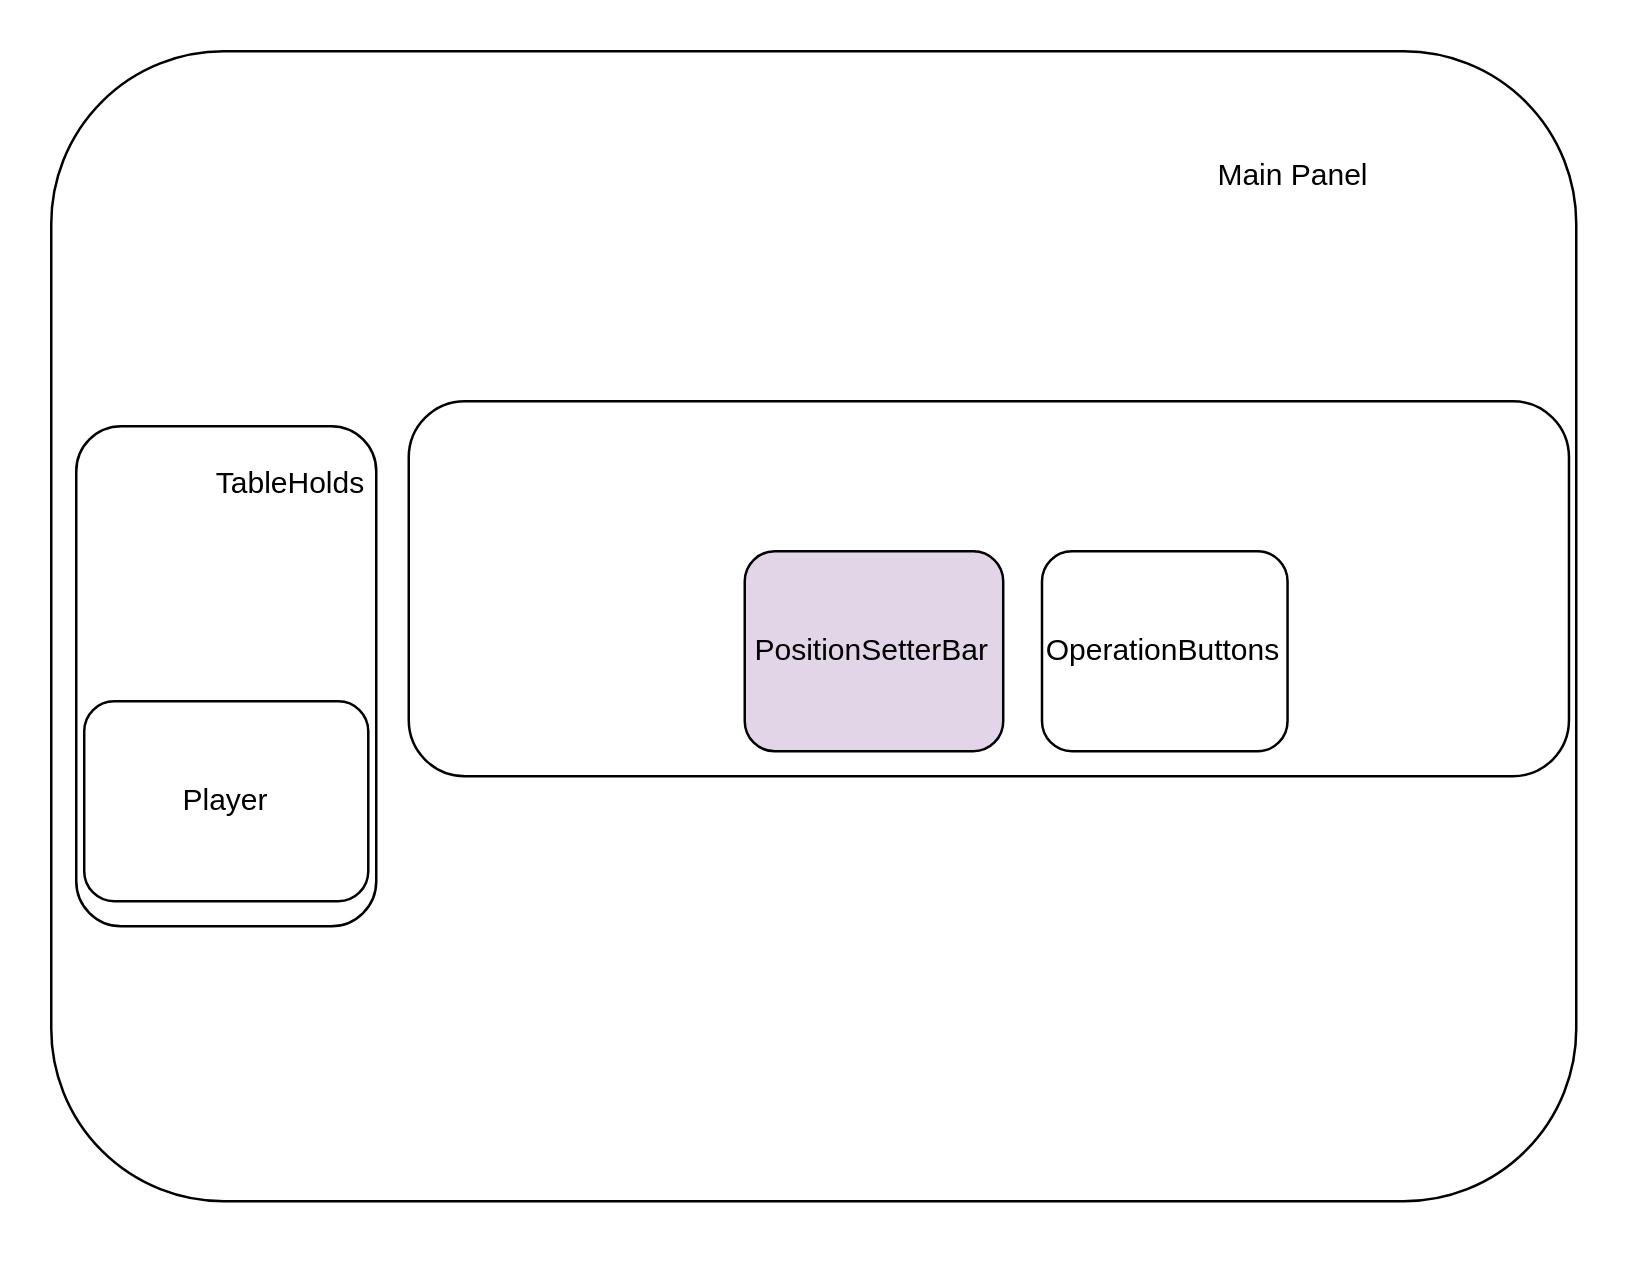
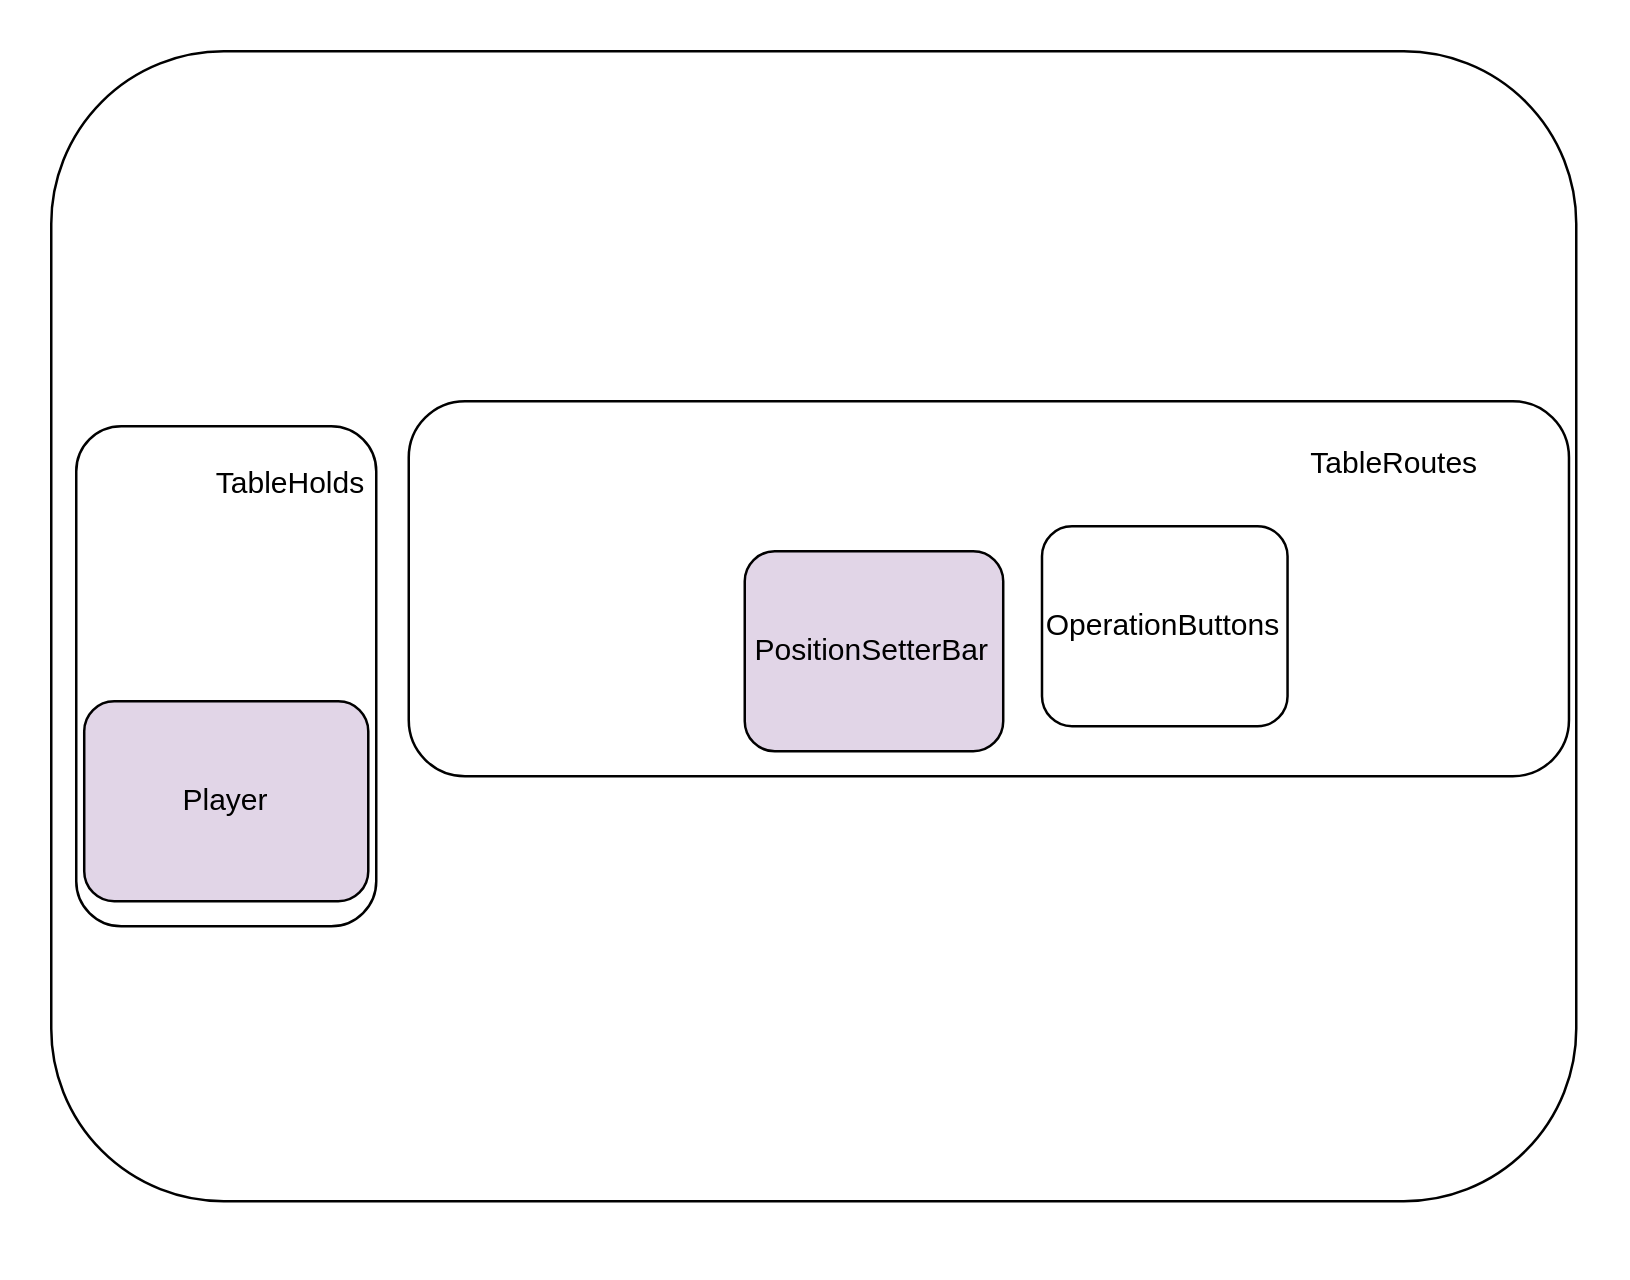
node "Main Panel": removed
node "TableRoutes": added
node "OperationButtons": moved (1165, 651) -> (1165, 626)
node "Player": fillcolor #ffffff -> #e1d5e7
